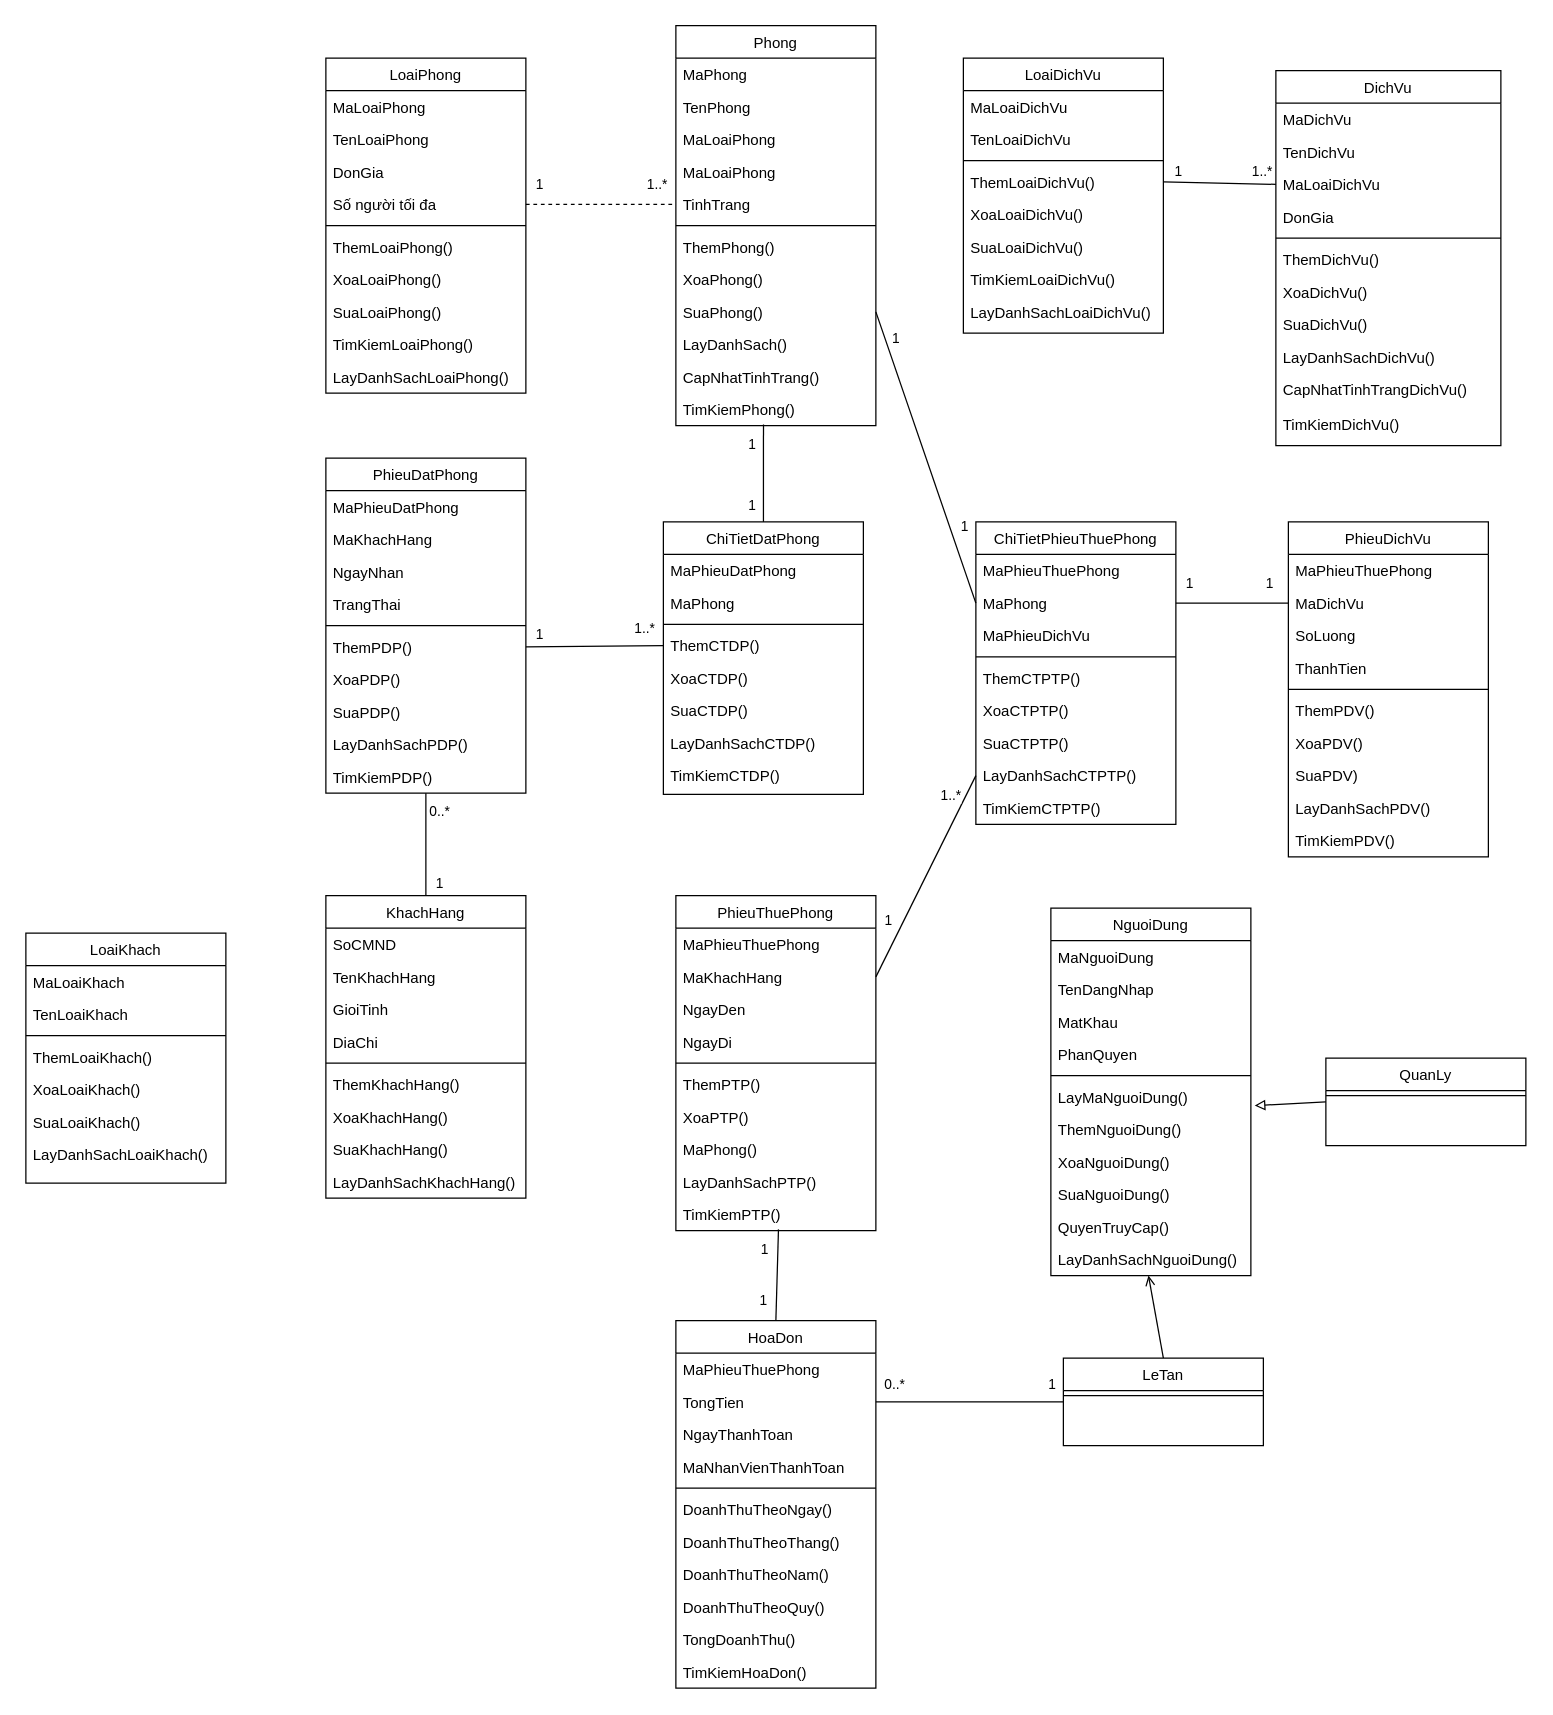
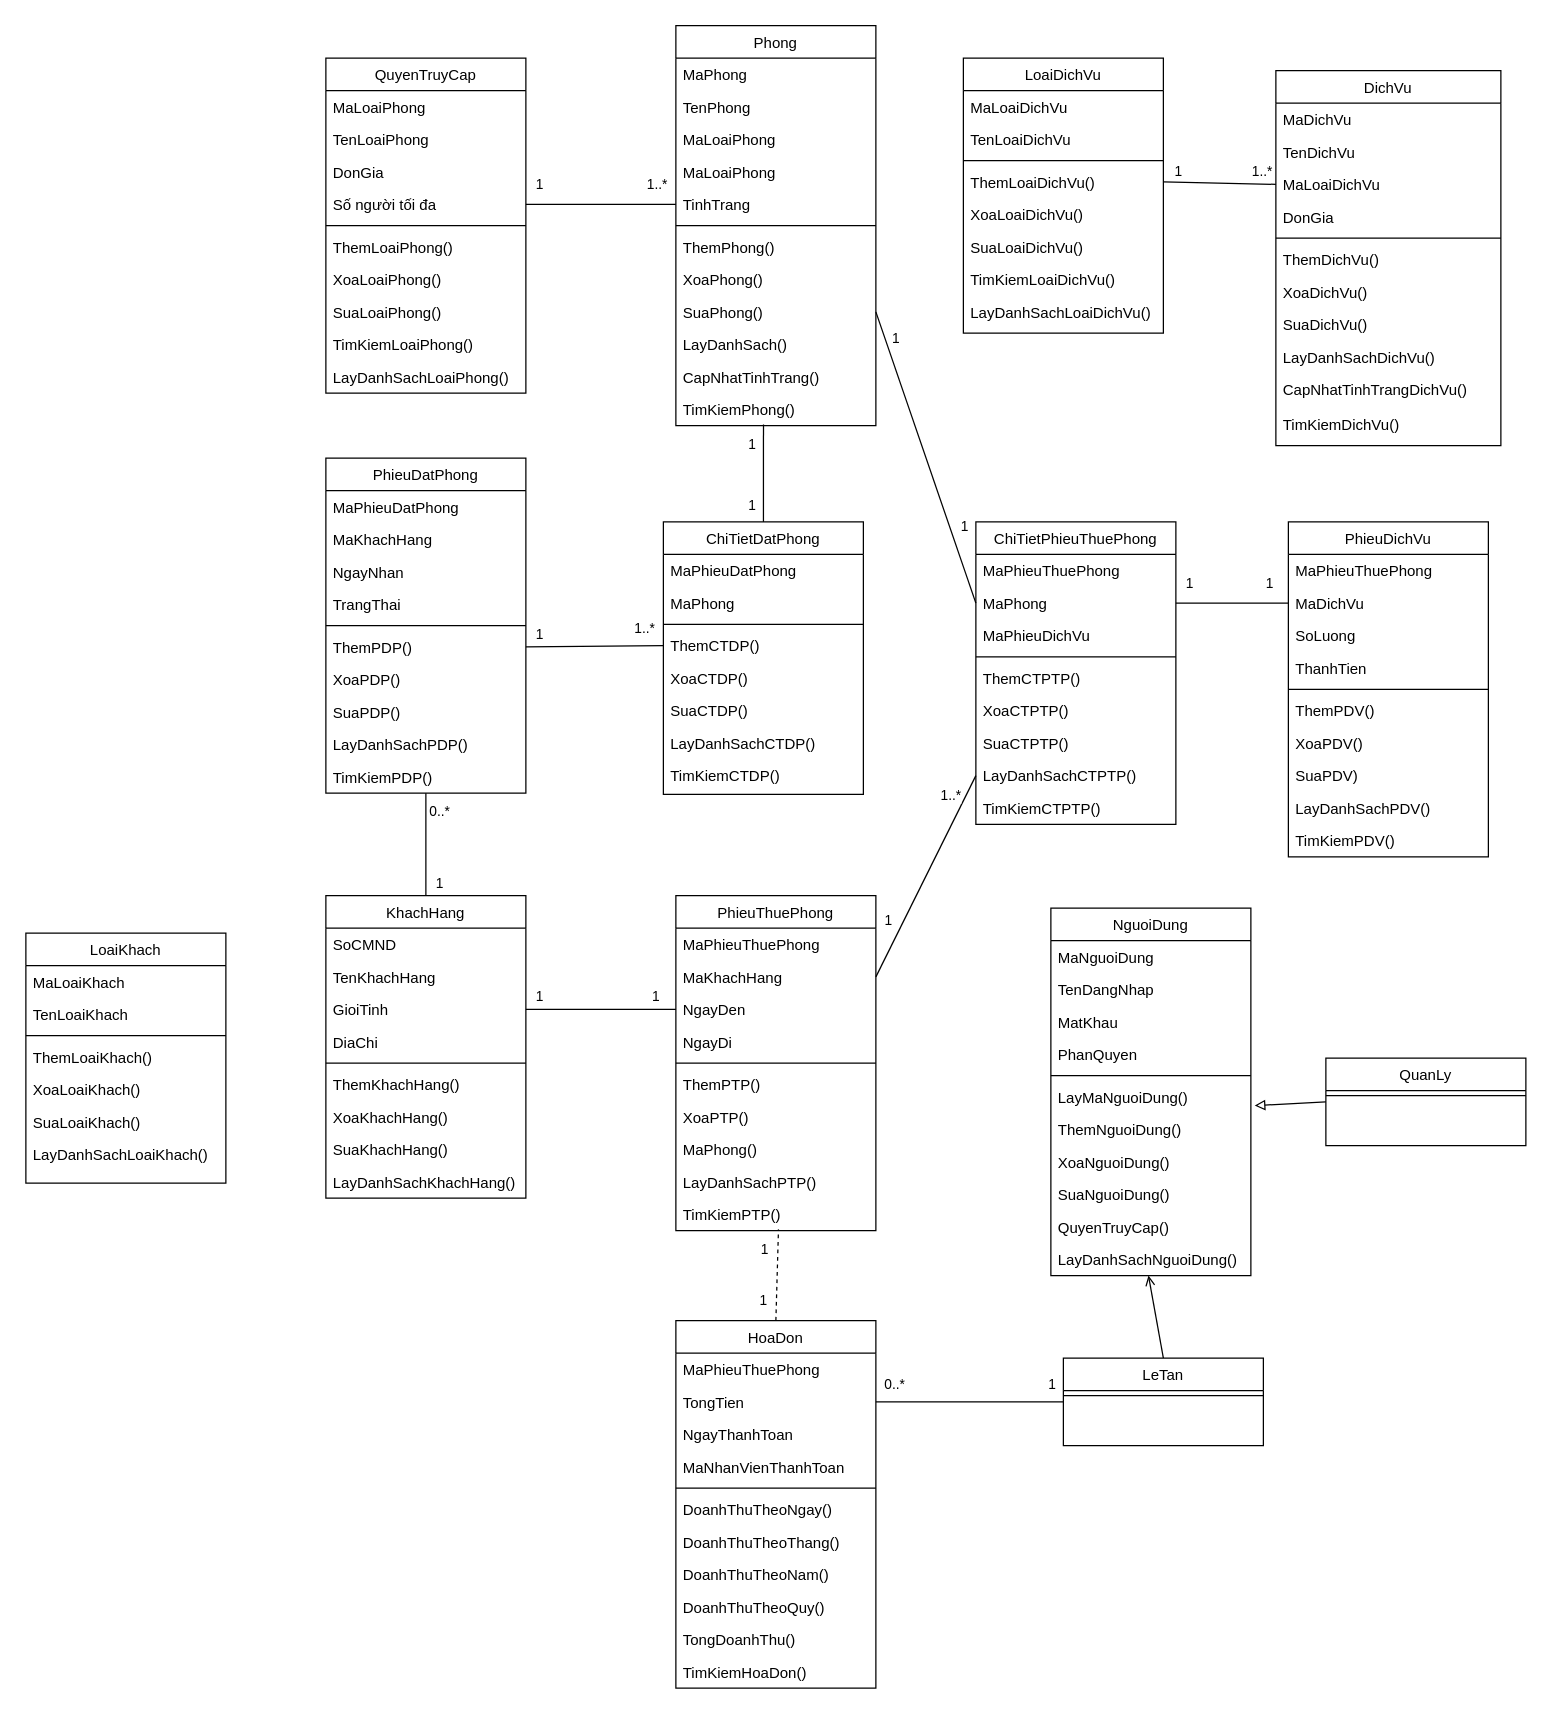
node "LoaiPhong": label "LoaiPhong" -> "QuyenTruyCap"
edge "Số người tối đa" -- "TinhTrang": style dashed -> solid
edge "GioiTinh" -- "NgayDen": added, labels "1", "1"
edge "TimKiemPTP()" -- "HoaDon": style solid -> dashed
